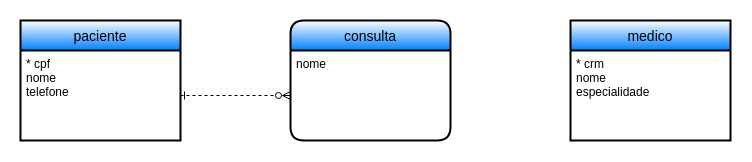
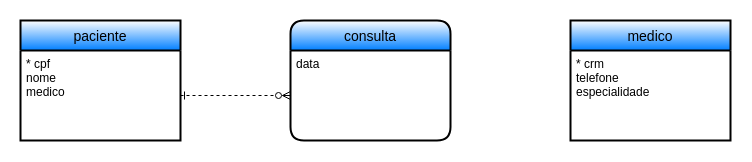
node "* cpf nome telefone": label "* cpf nome telefone" -> "* cpf nome medico"
node "nome": label "nome" -> "data"
node "* crm nome especialidade": label "* crm nome especialidade" -> "* crm telefone especialidade"
